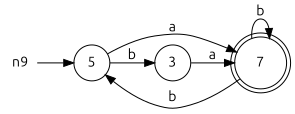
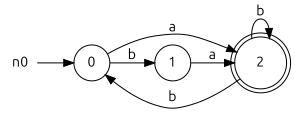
node "n9": label "n9" -> "n0"
node "5": label "5" -> "0"
node "3": label "3" -> "1"
node "7": label "7" -> "2"
